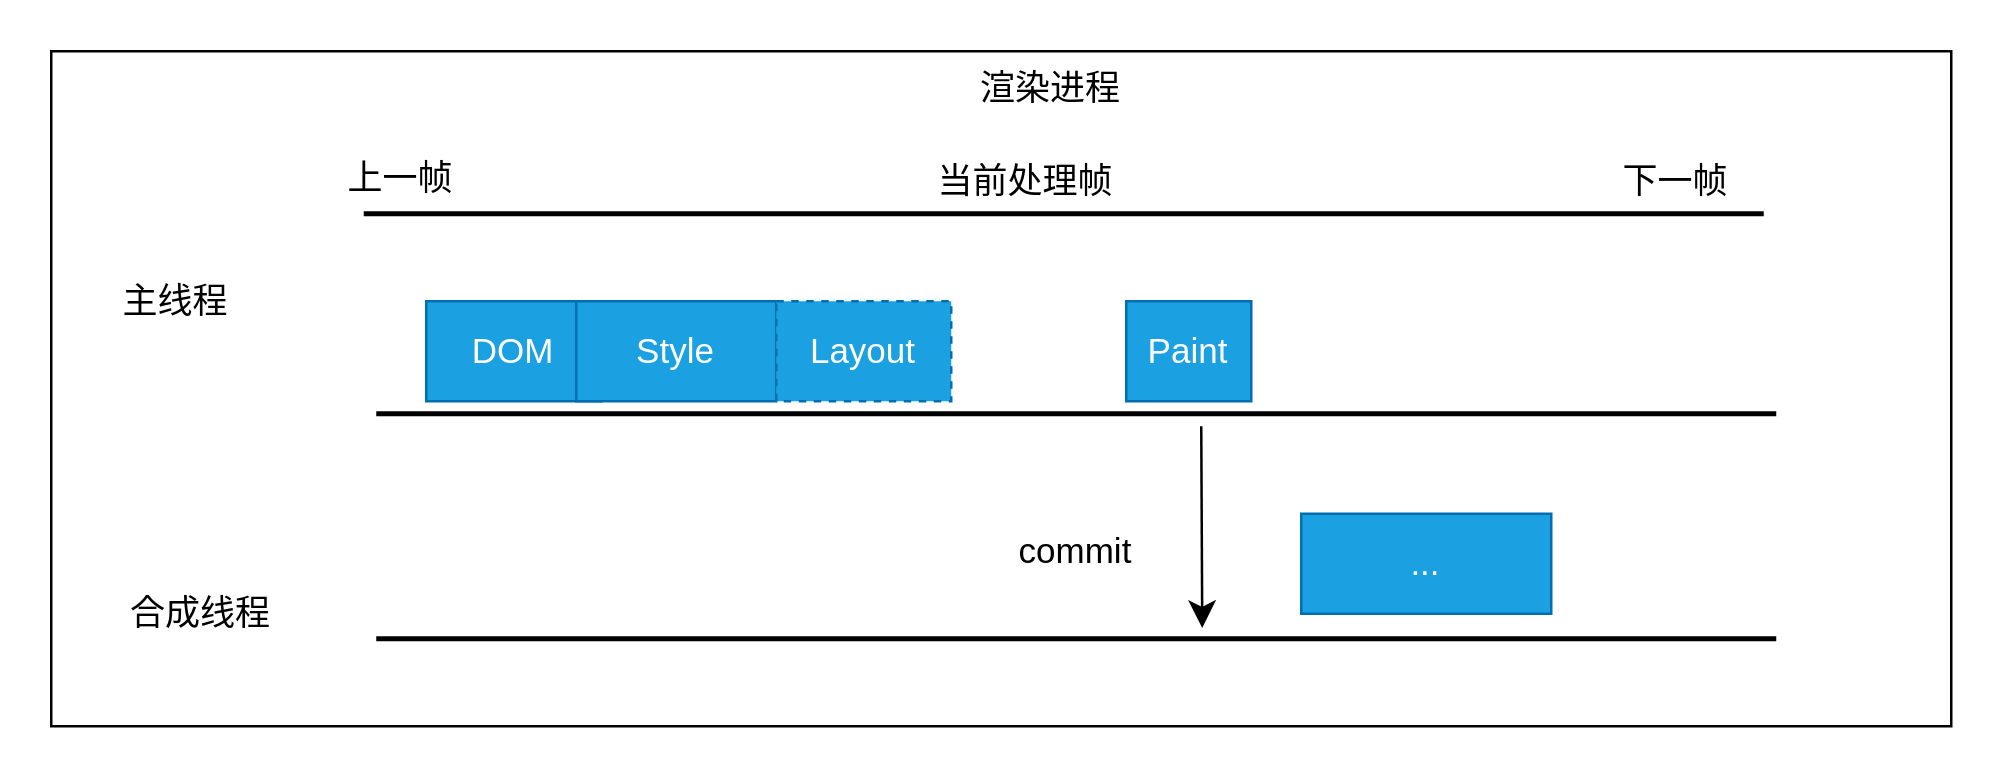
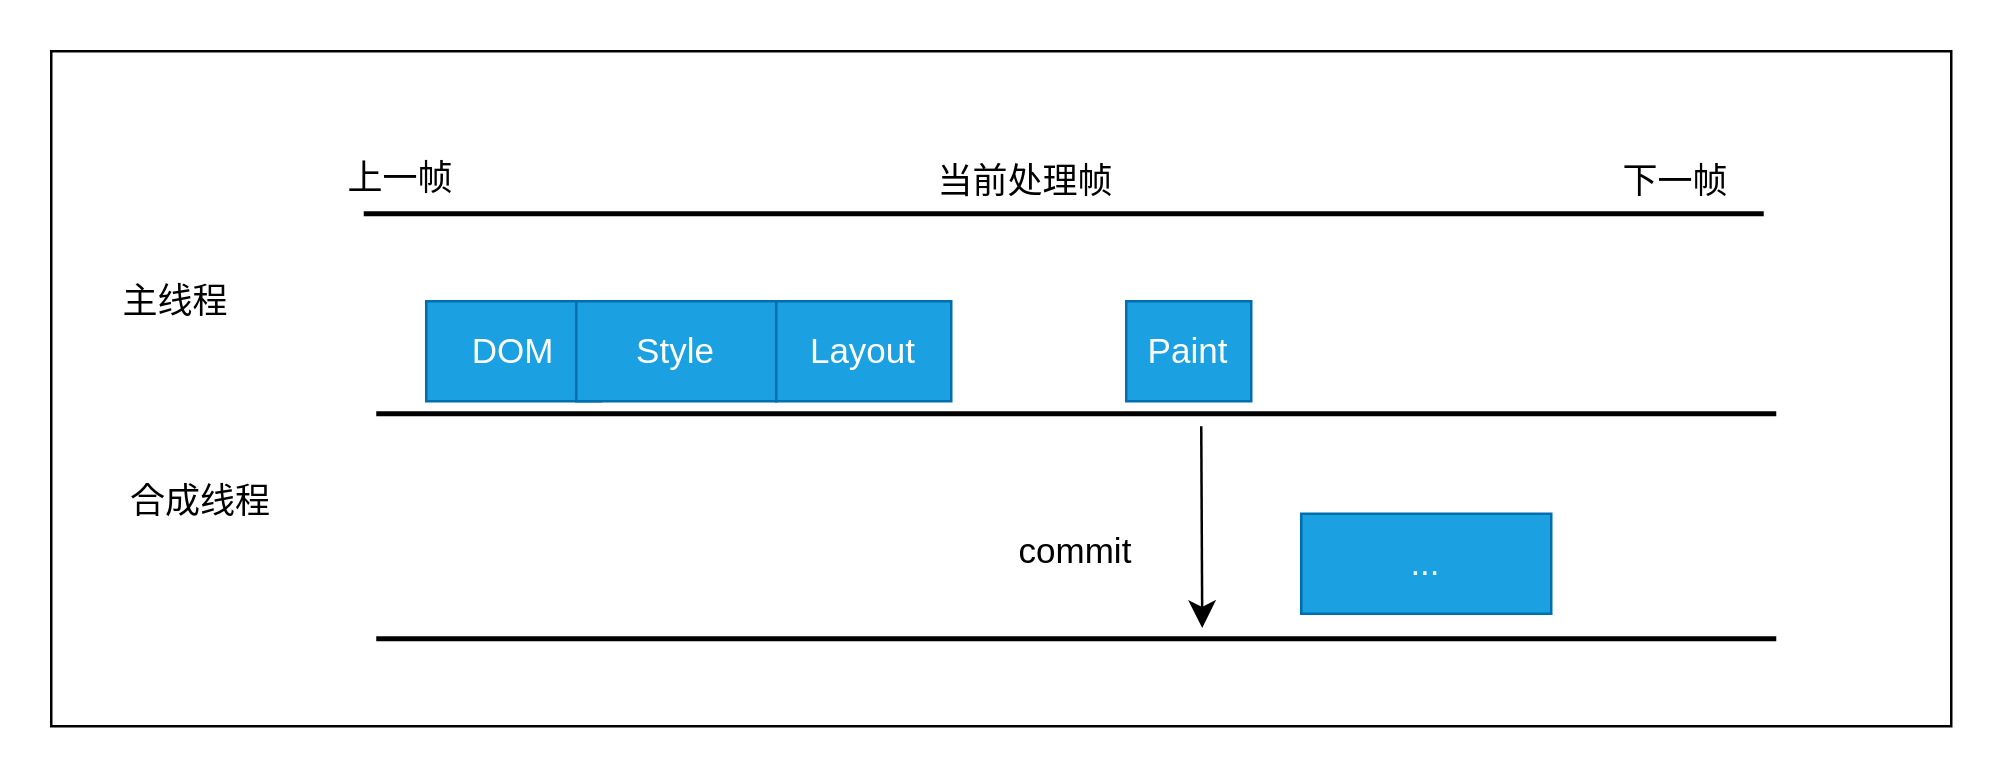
node "渲染进程": removed
node "Layout": style dashed -> solid
node "合成线程": moved (201, 614) -> (201, 501)
